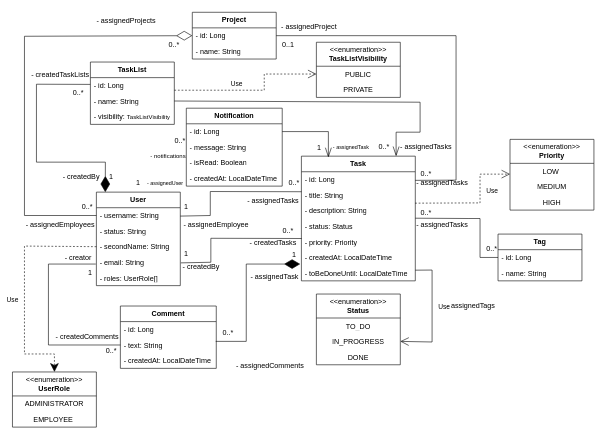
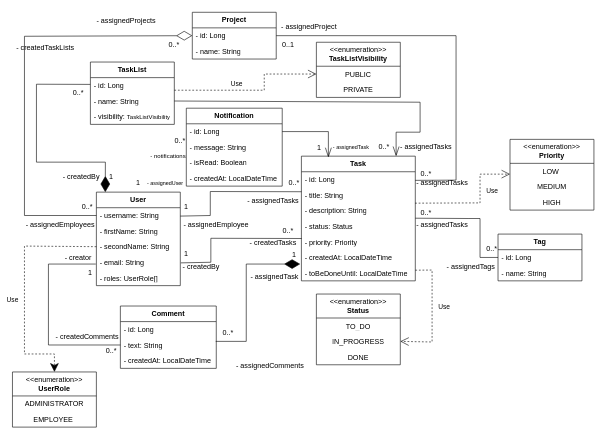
node "- createdTaskLists": moved (60, 75) -> (45, 48)
node "- status: String": label "- status: String" -> "- firstName: String"
node "- assignedTags": moved (471, 306) -> (471, 267)
edge "- toBeDoneUntil: LocalDateTime" -> "IN_PROGRESS": style solid -> dashed
